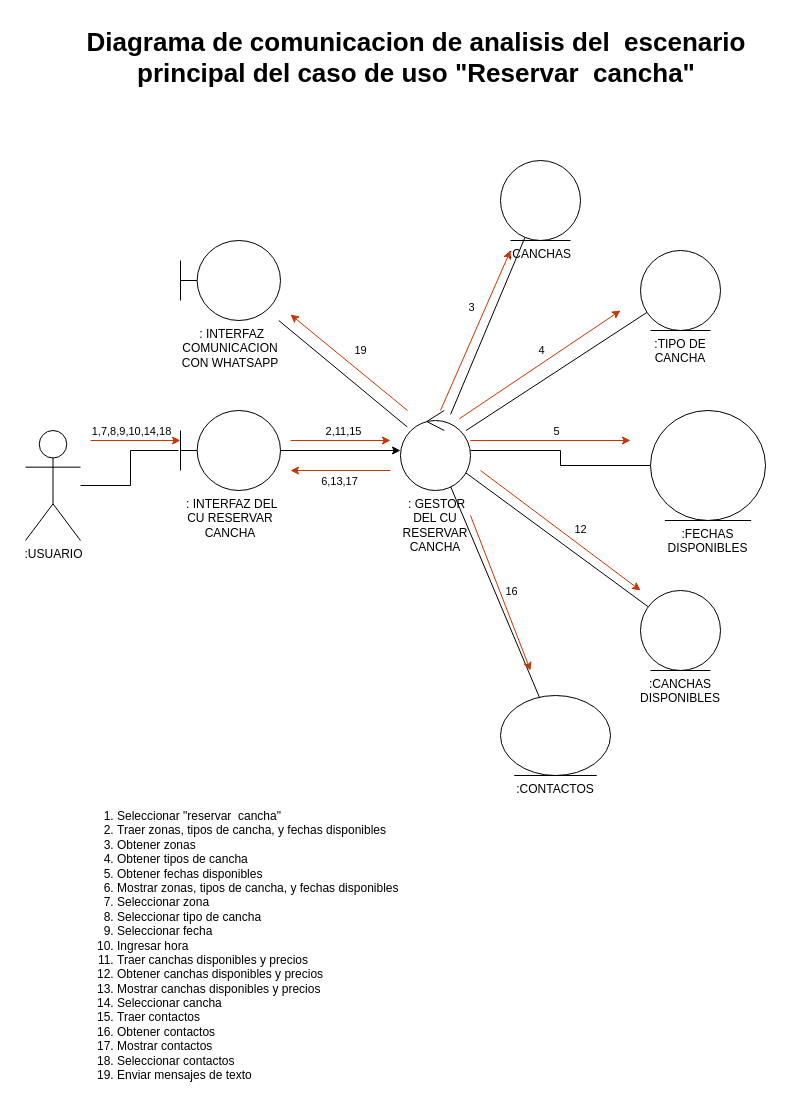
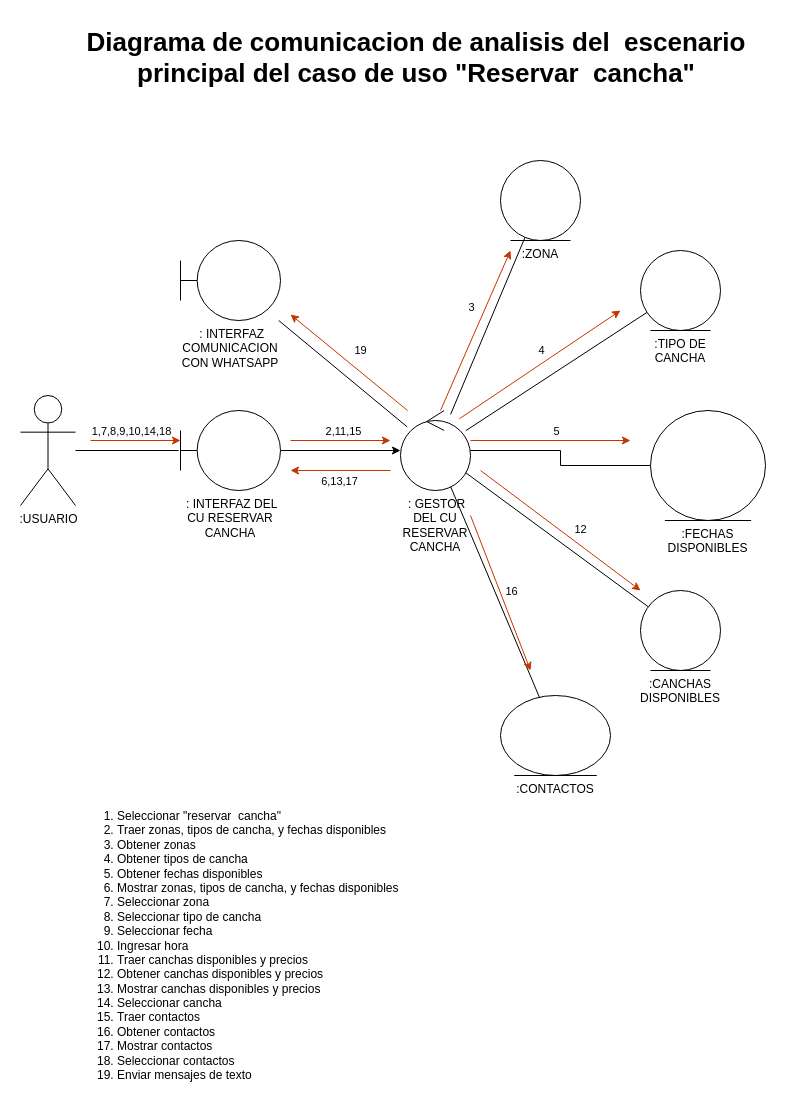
node ":CANCHAS": label ":CANCHAS" -> ":ZONA"
node ":USUARIO": moved (53, 486) -> (48, 451)
